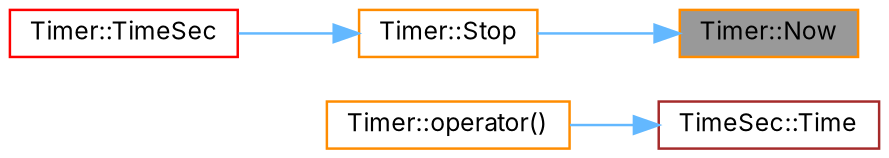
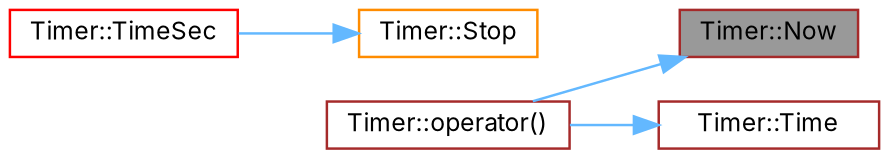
edge "Timer::Stop" -> "Timer::Now": now "Timer::operator()" -> "Timer::Now"
node "Timer::Now": color darkorange -> brown
node "Timer::operator()": color darkorange -> brown
node "TimeSec::Time": label "TimeSec::Time" -> "Timer::Time"
